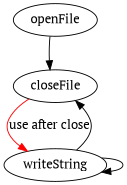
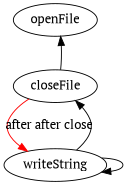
edge "openFile" -> "closeFile": reversed
edge "closeFile" -> "writeString": label "use after close" -> "after after close"
